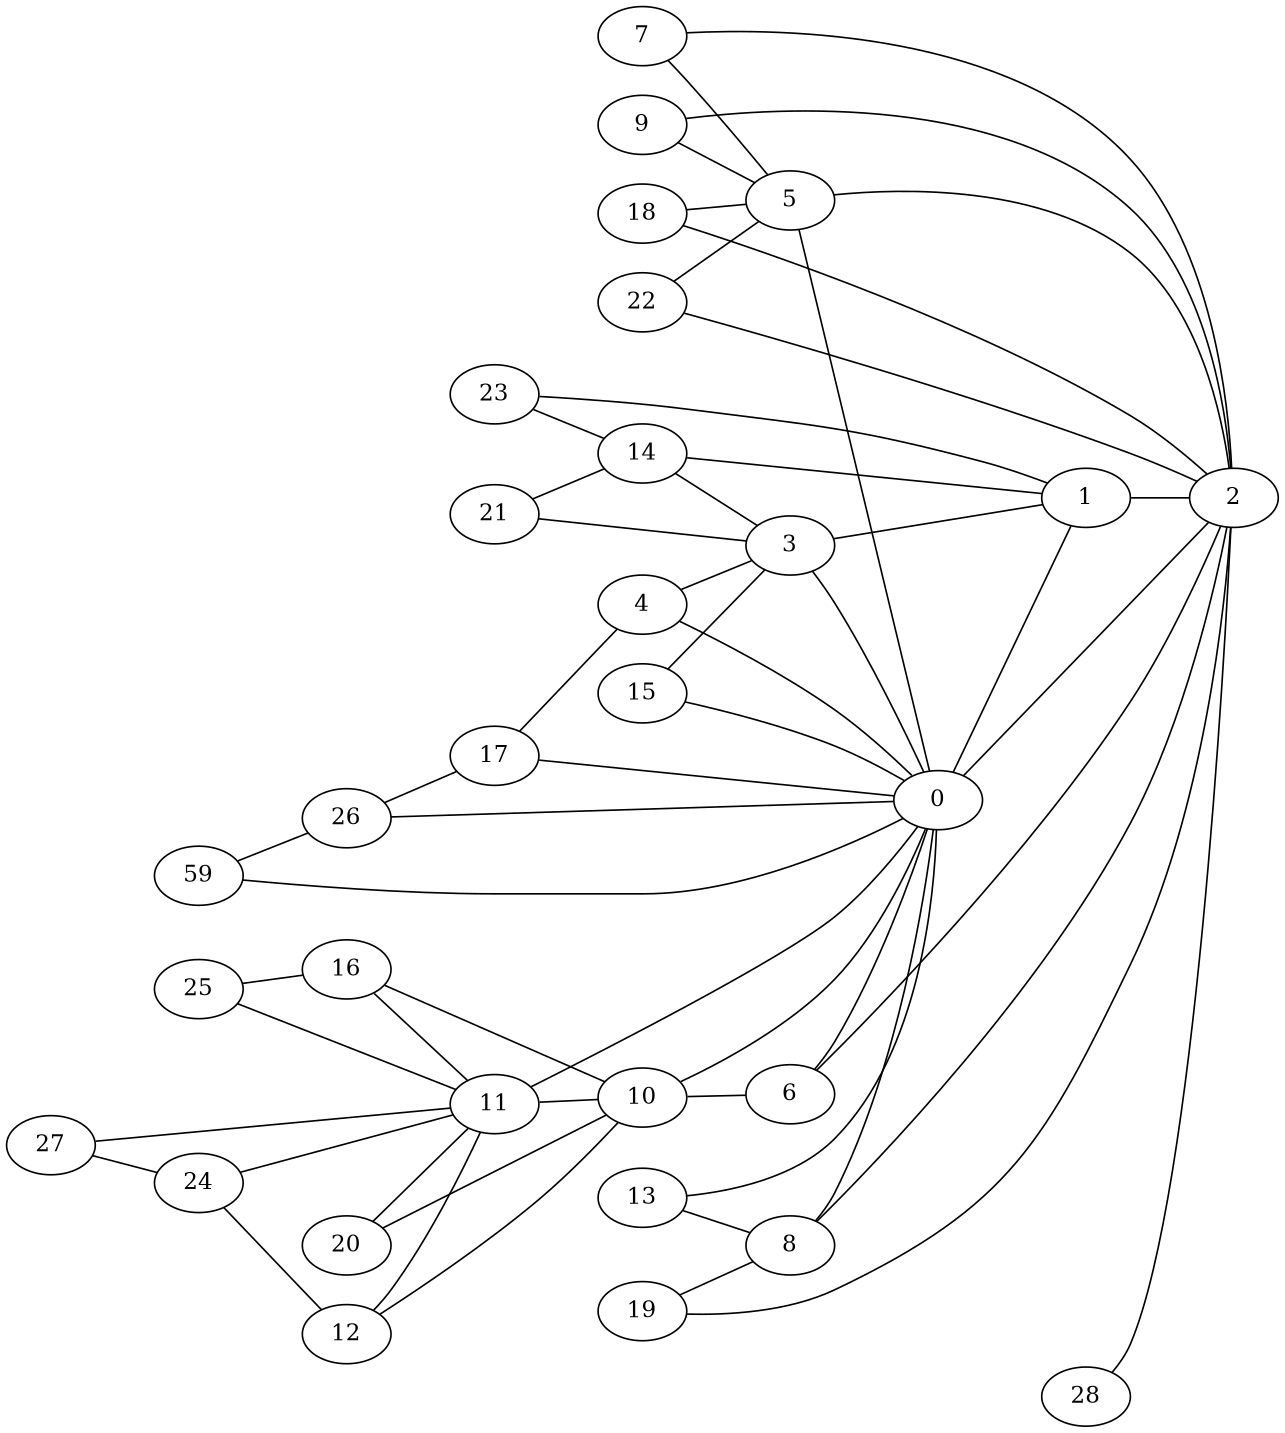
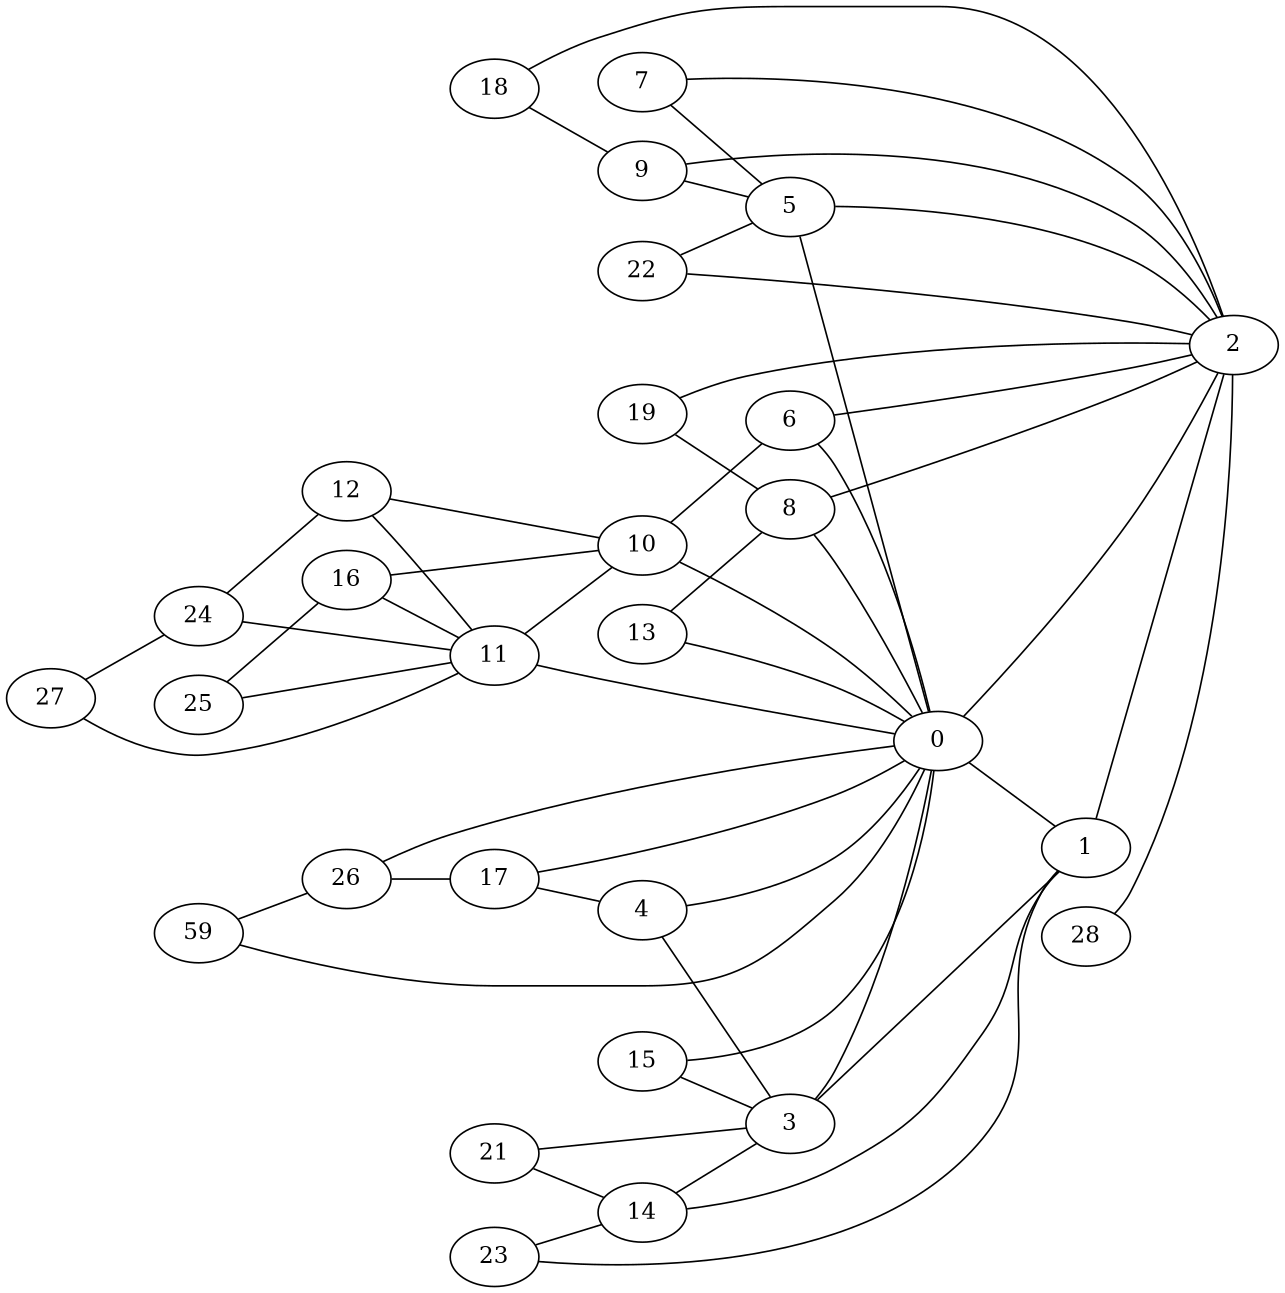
edge "5" -- "18": now "9" -- "18"
node "20": removed
